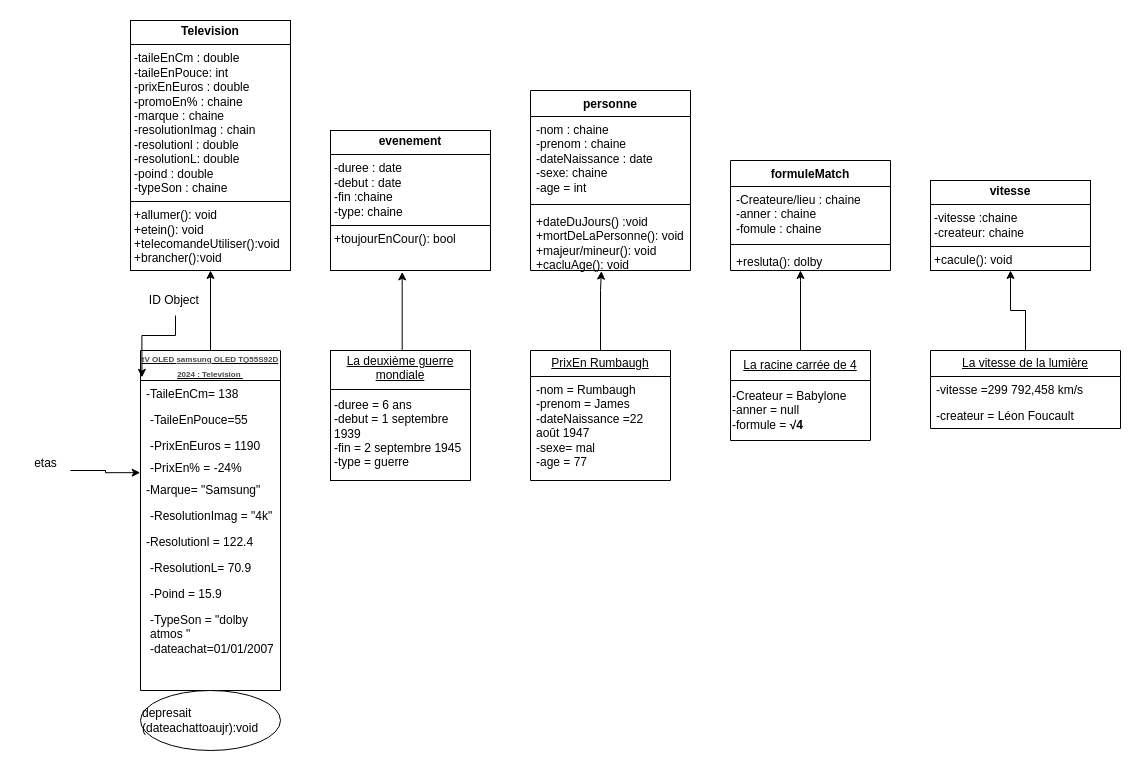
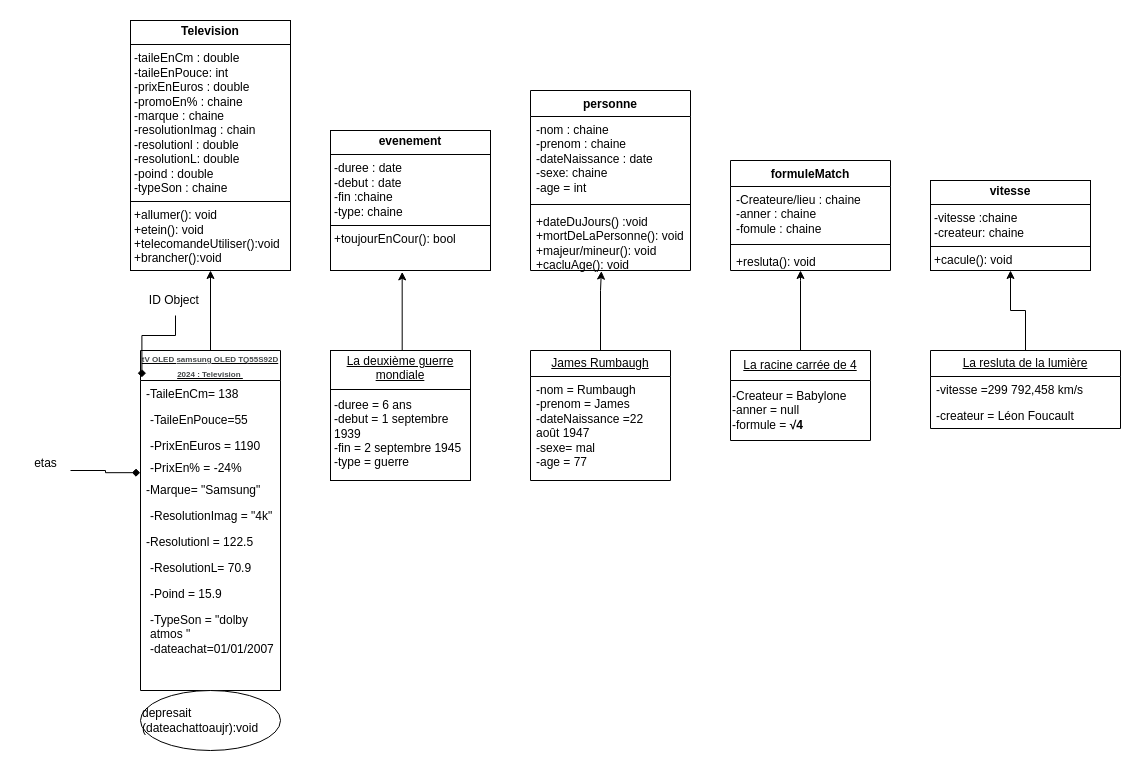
node "+resluta(): dolby": label "+resluta(): dolby" -> "+resluta(): void"
node "PrixEn Rumbaugh": label "PrixEn Rumbaugh" -> "James Rumbaugh"
node "La vitesse de la lumière": label "La vitesse de la lumière" -> "La resluta de la lumière"
edge "ID Object" -> "tV OLED SAMSUNG OLED TQ55S92D 2024 : Television": arrowhead classic -> diamond
edge "etas" -> "-PrixEn% = -24%": arrowhead classic -> diamond
node "-Resolutionl = 122.4": label "-Resolutionl = 122.4" -> "-Resolutionl = 122.5"
